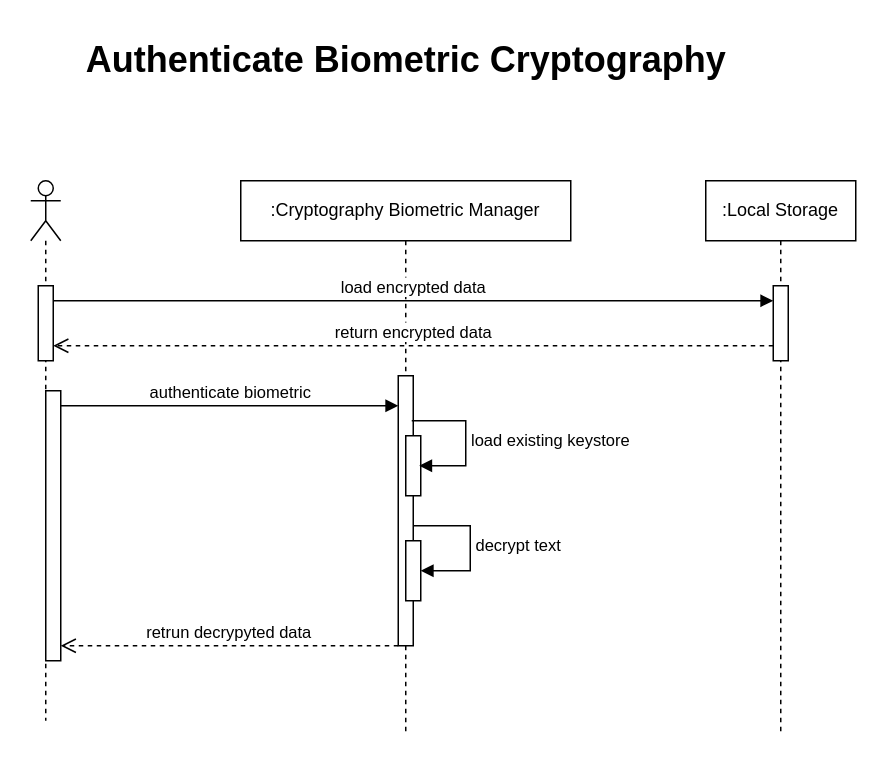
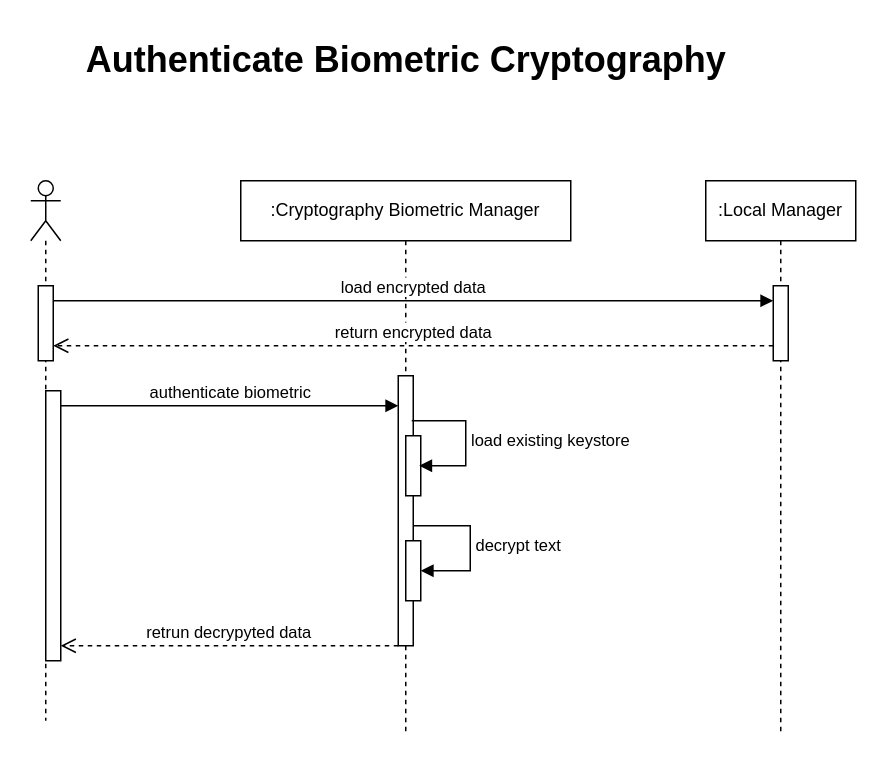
node ":Local Storage": label ":Local Storage" -> ":Local Manager"
